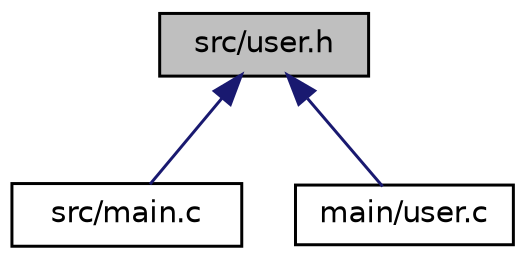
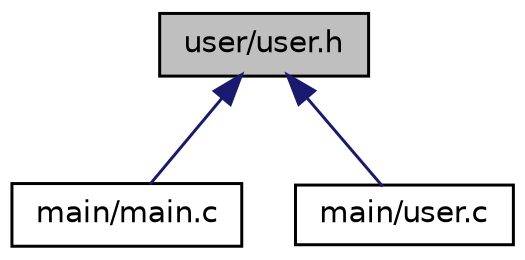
node "src/user.h": label "src/user.h" -> "user/user.h"
node "src/main.c": label "src/main.c" -> "main/main.c"
